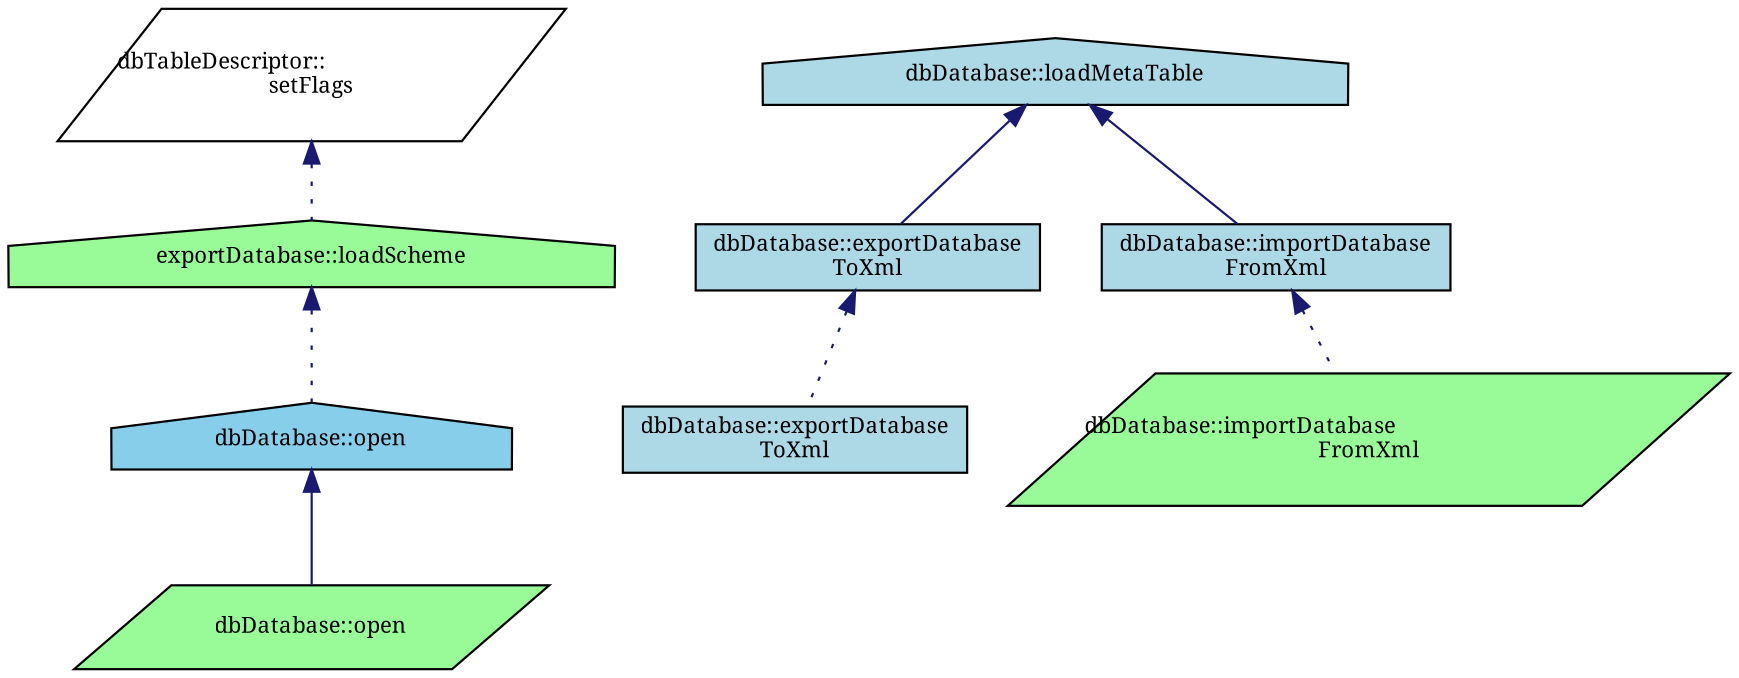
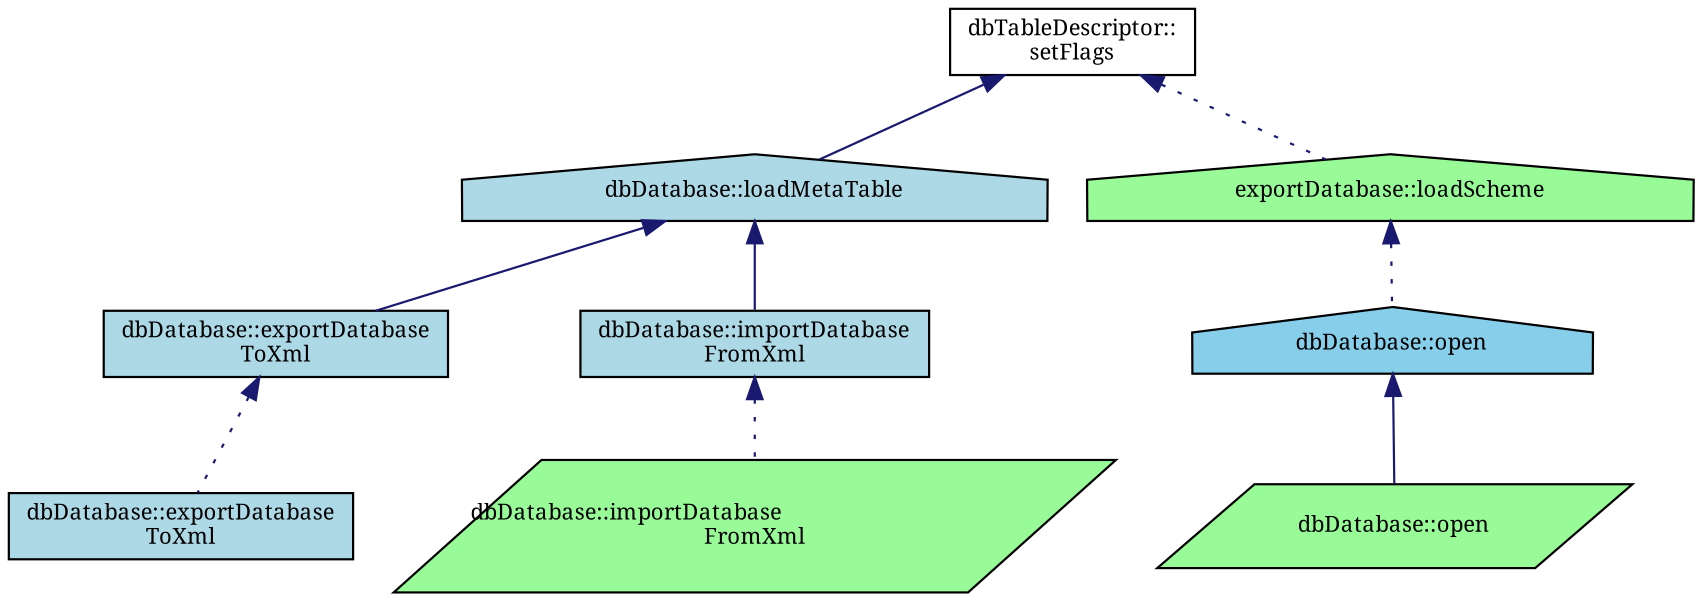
node "dbTableDescriptor:: setFlags": shape parallelogram -> box
edge "dbDatabase::loadMetaTable" -> "dbTableDescriptor:: setFlags": added
